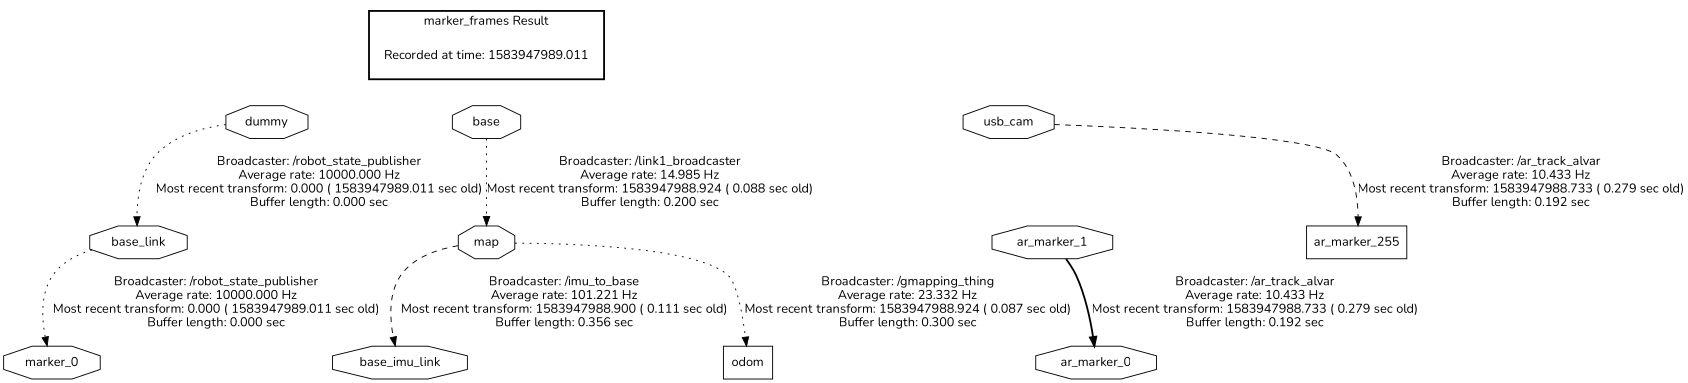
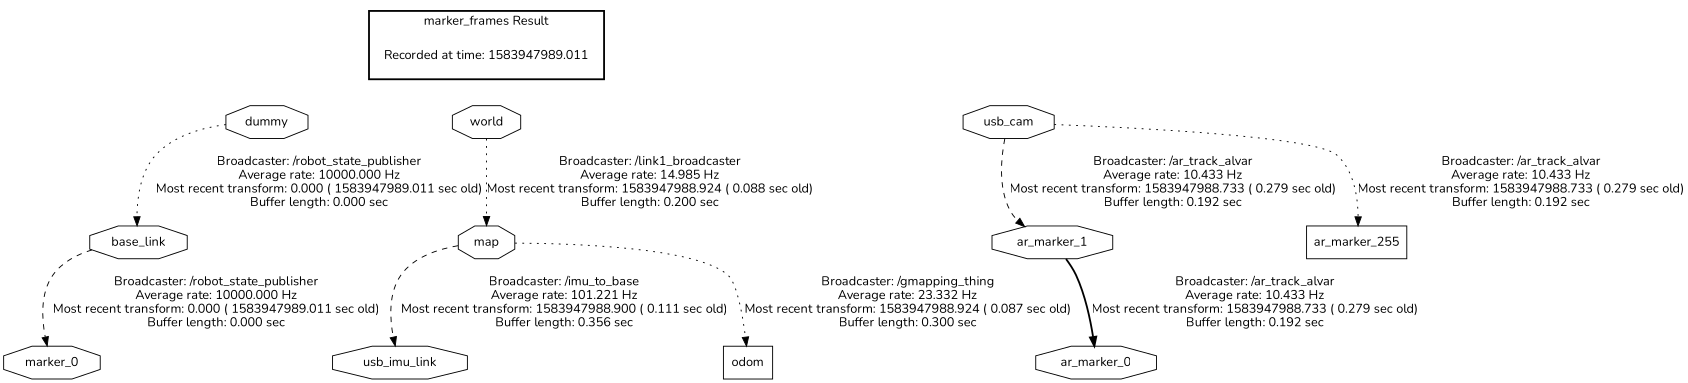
node "base": label "base" -> "world"
edge "usb_cam" -> "ar_marker_255": style dashed -> dotted
edge "usb_cam" -> "ar_marker_1": added, label "Broadcaster: /ar_track_alvar Average rate: 10.433 Hz Most recent transform: 1583947988.733 ( 0.279 sec old) Buffer length: 0.192 sec"
edge "base_link" -> "marker_0": style dotted -> dashed
node "base_imu_link": label "base_imu_link" -> "usb_imu_link"
